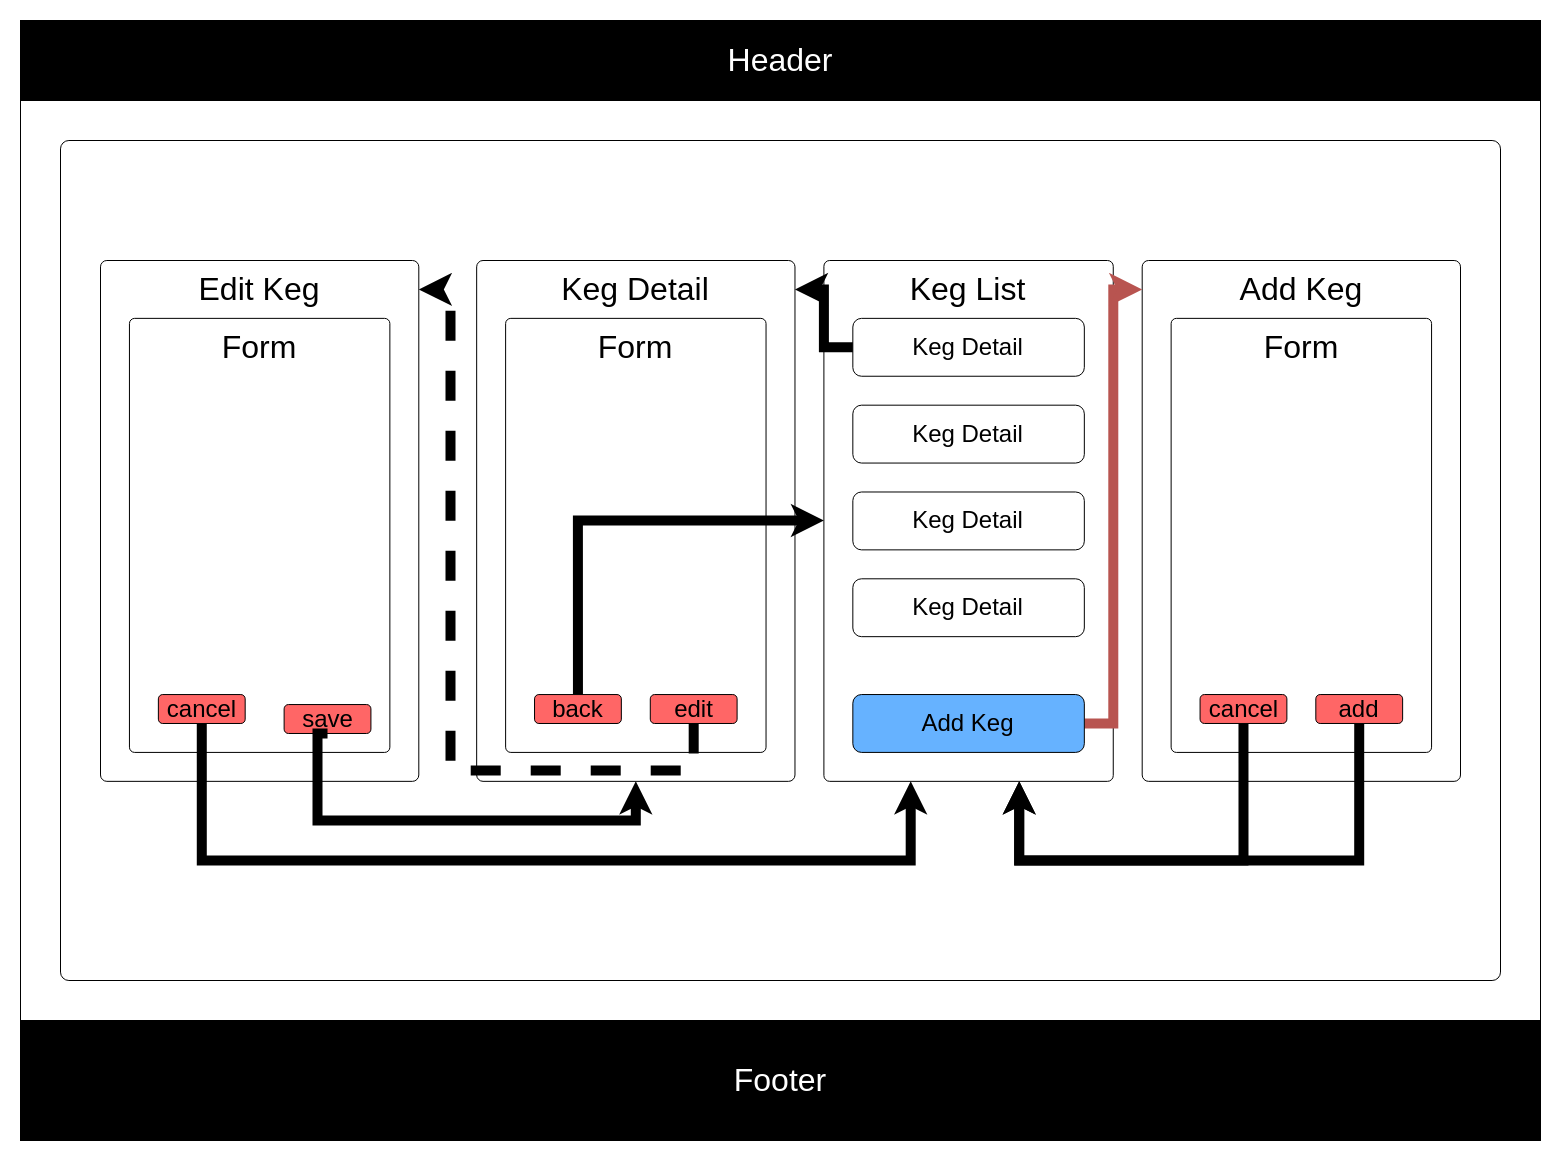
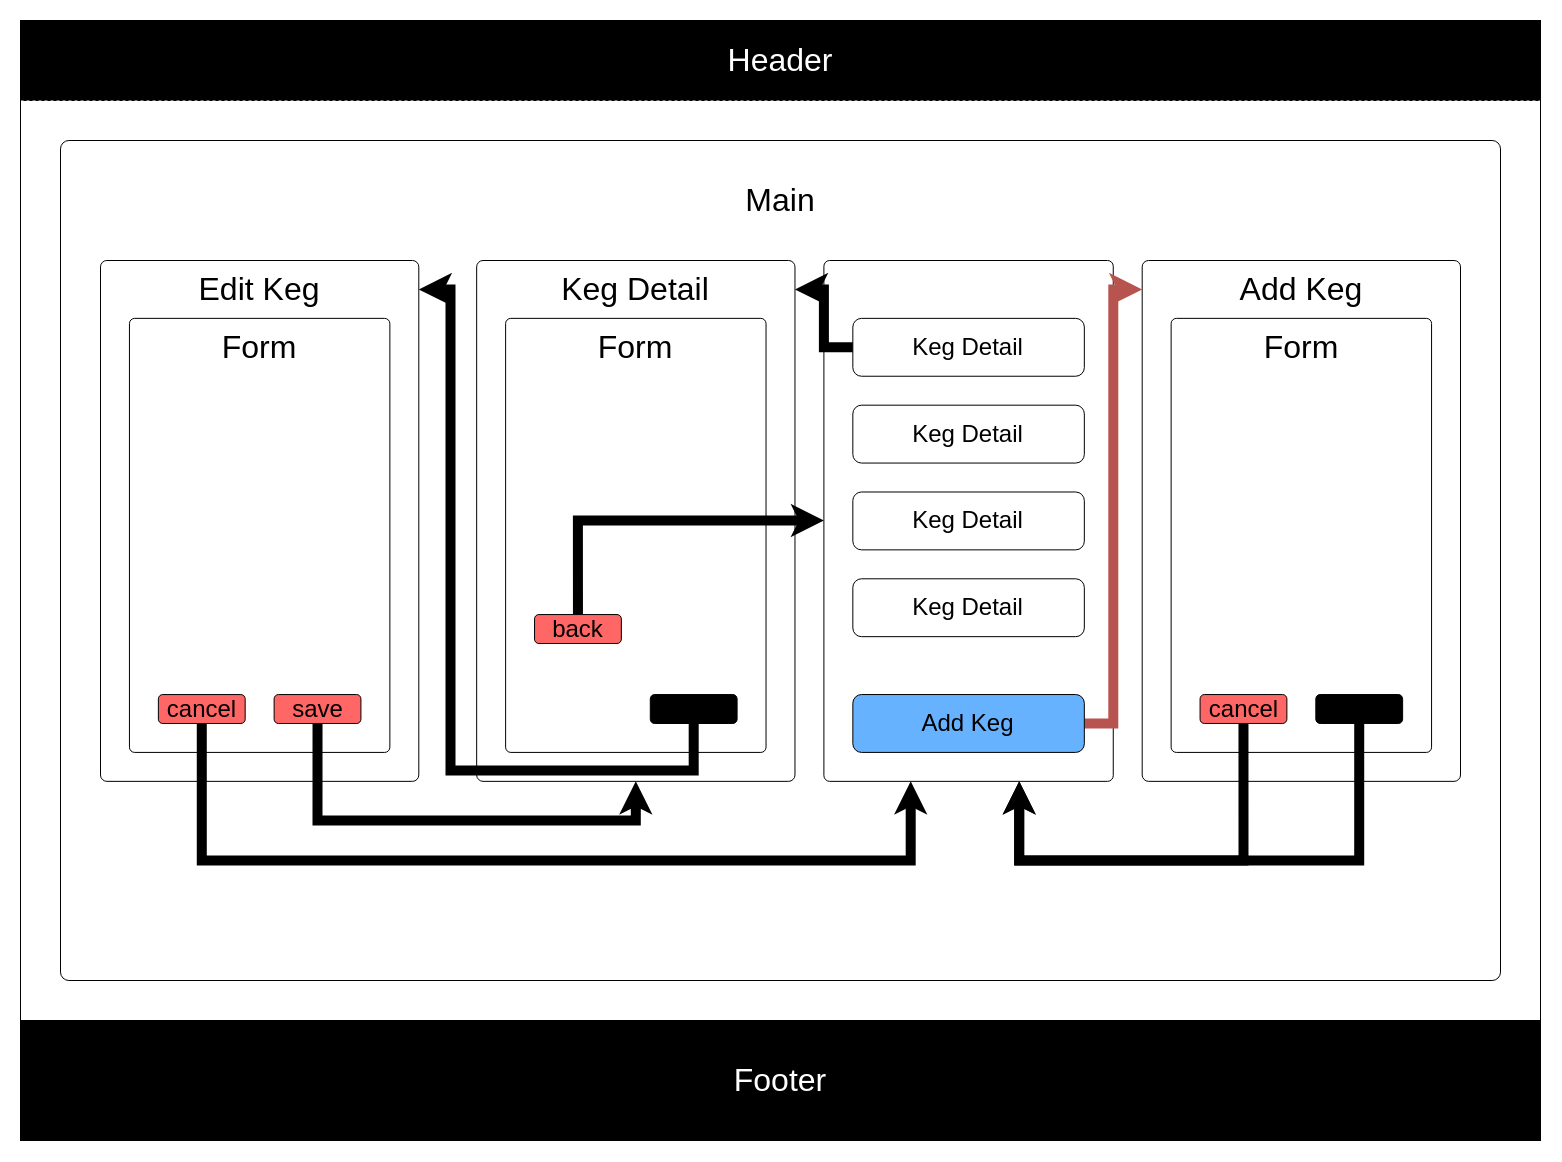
node "Header": style solid -> dashed
node "Main": added
node "Keg List": removed
node "back": moved (578, 709) -> (578, 629)
node "edit": fillcolor #ff6666 -> #000000
node "add": fillcolor #ff6666 -> #000000
node "save": moved (328, 719) -> (318, 709)
edge "edit" -> "Edit Keg": style dashed -> solid
